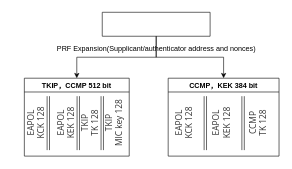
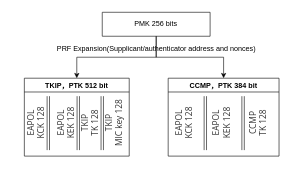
node "PMK 256 bits": added
node "TKIP，CCMP 512 bit": label "TKIP，CCMP 512 bit" -> "TKIP，PTK 512 bit"
node "CCMP，KEK 384 bit": label "CCMP，KEK 384 bit" -> "CCMP，PTK 384 bit"
